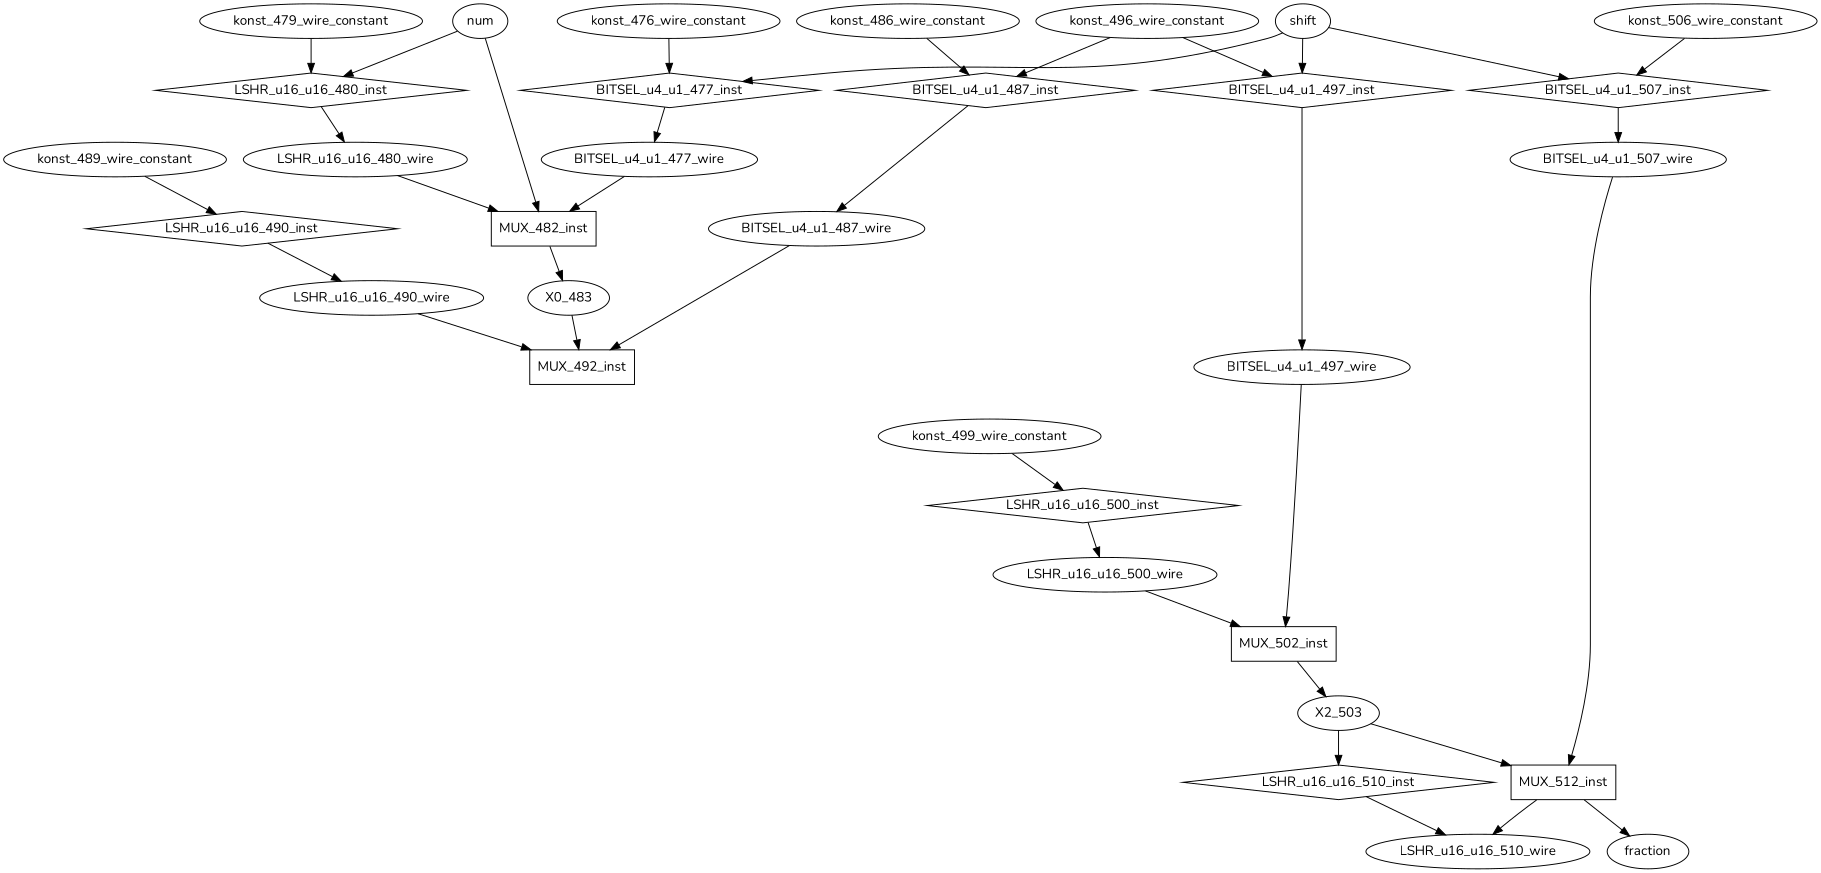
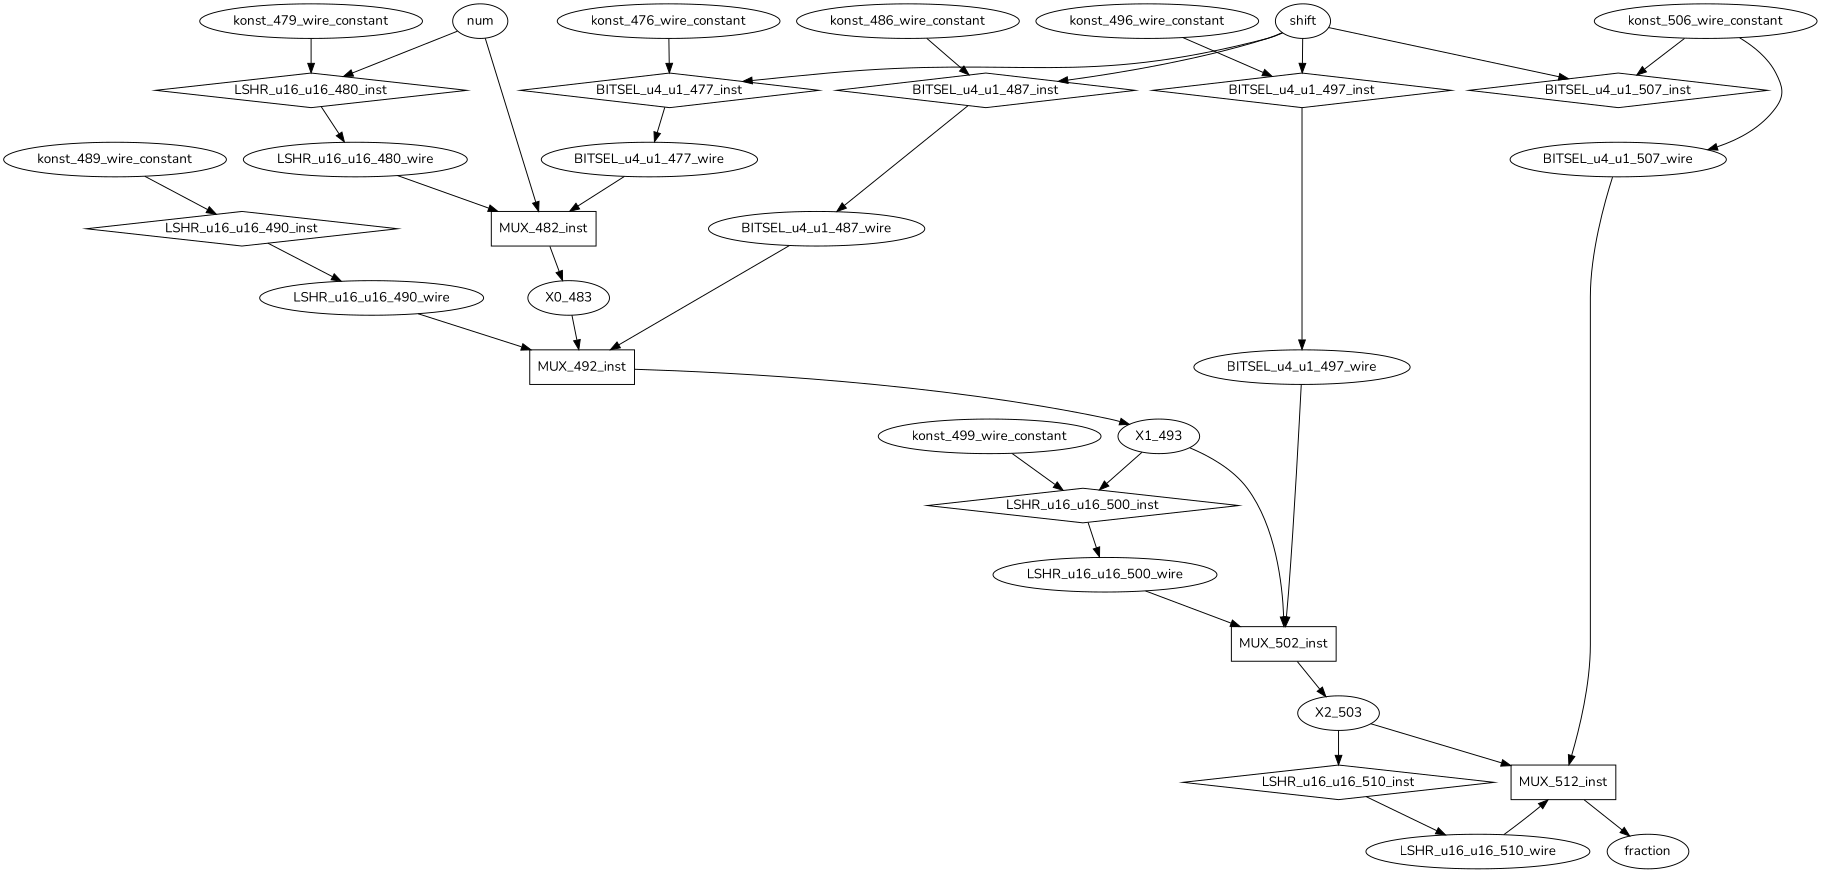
edge "konst_496_wire_constant" -> "BITSEL_u4_u1_487_inst": now "shift" -> "BITSEL_u4_u1_487_inst"
edge "BITSEL_u4_u1_507_inst" -> "BITSEL_u4_u1_507_wire": now "konst_506_wire_constant" -> "BITSEL_u4_u1_507_wire"
node "X1_493": added
edge "MUX_512_inst" -> "LSHR_u16_u16_510_wire": reversed
